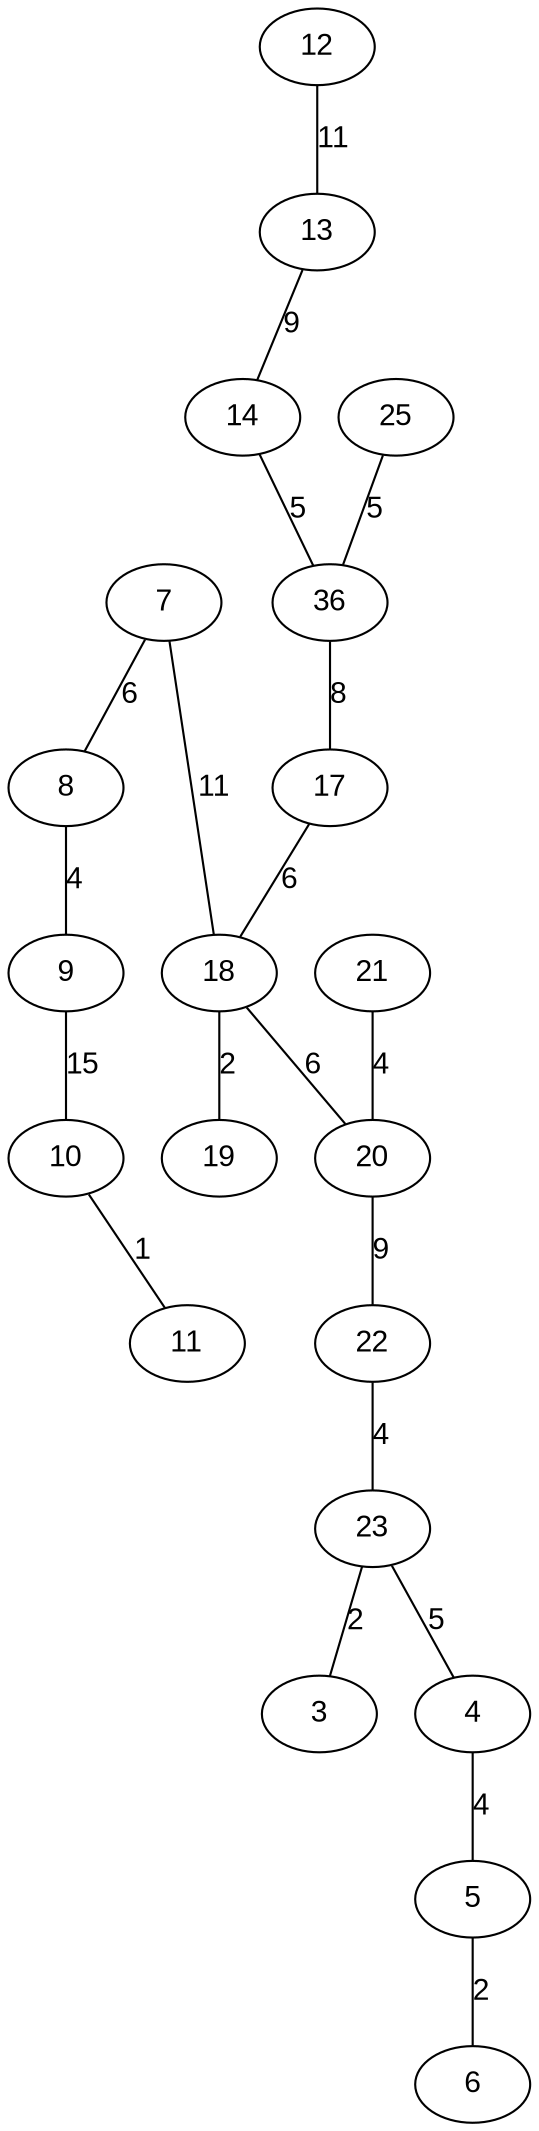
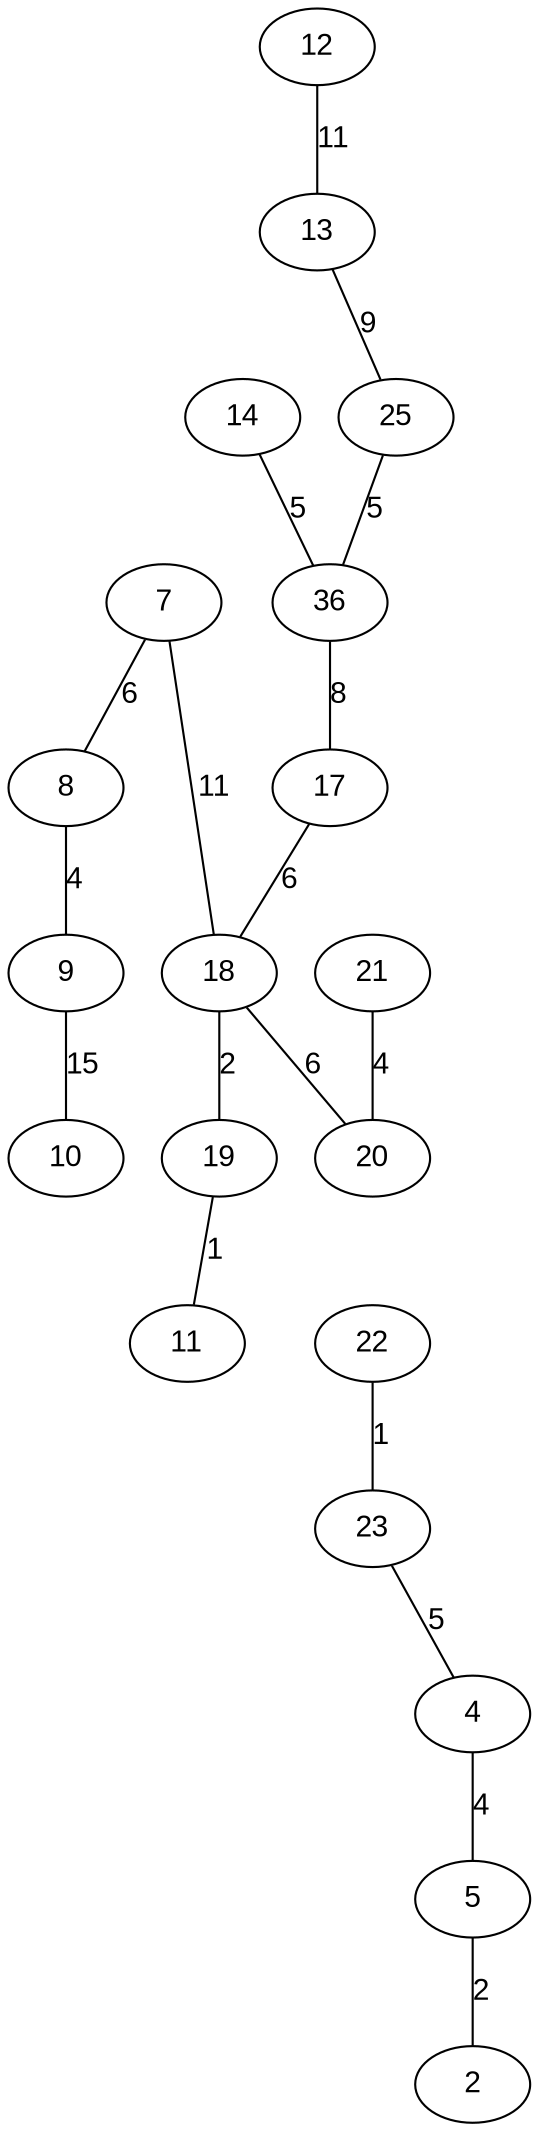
edge "13" -- "14": now "13" -- "25"
edge "10" -- "11": now "19" -- "11"
edge "20" -- "22": removed, label "9"
edge "22" -- "23": label "4" -> "1"
node "3": removed
node "6": label "6" -> "2"
